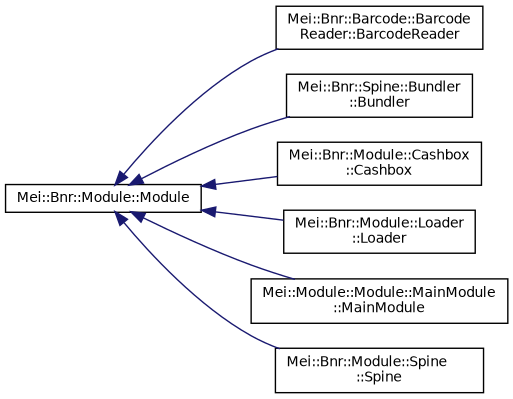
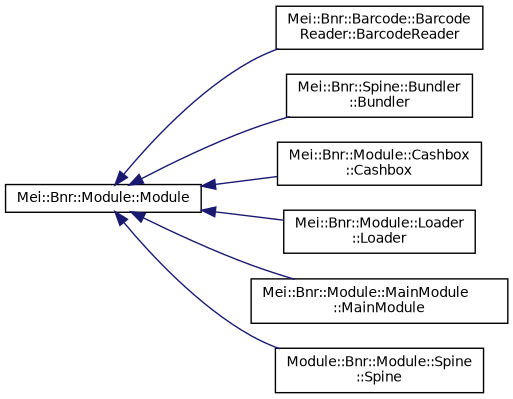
node "Mei::Module::Module::MainModule ::MainModule": label "Mei::Module::Module::MainModule ::MainModule" -> "Mei::Bnr::Module::MainModule ::MainModule"
node "Mei::Bnr::Module::Spine ::Spine": label "Mei::Bnr::Module::Spine ::Spine" -> "Module::Bnr::Module::Spine ::Spine"
